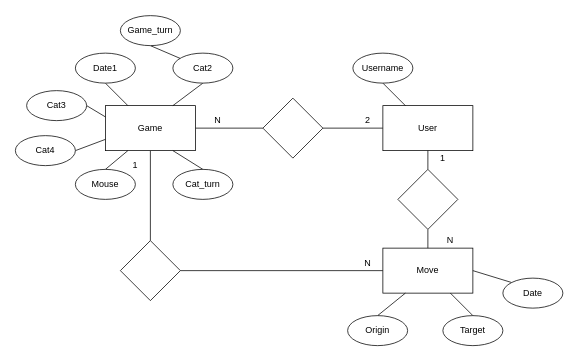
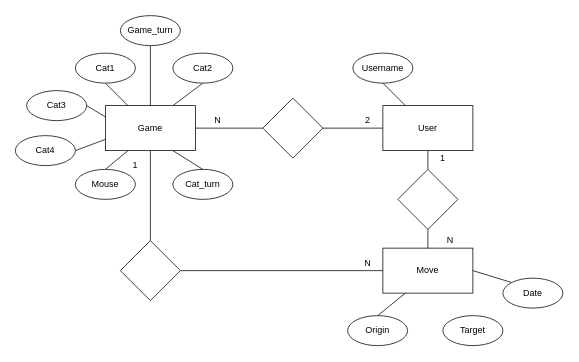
edge "Game_turn" -- "Cat2": now "Game_turn" -- "Game"
node "Date1": label "Date1" -> "Cat1"
edge "Move" -- "Target": removed
